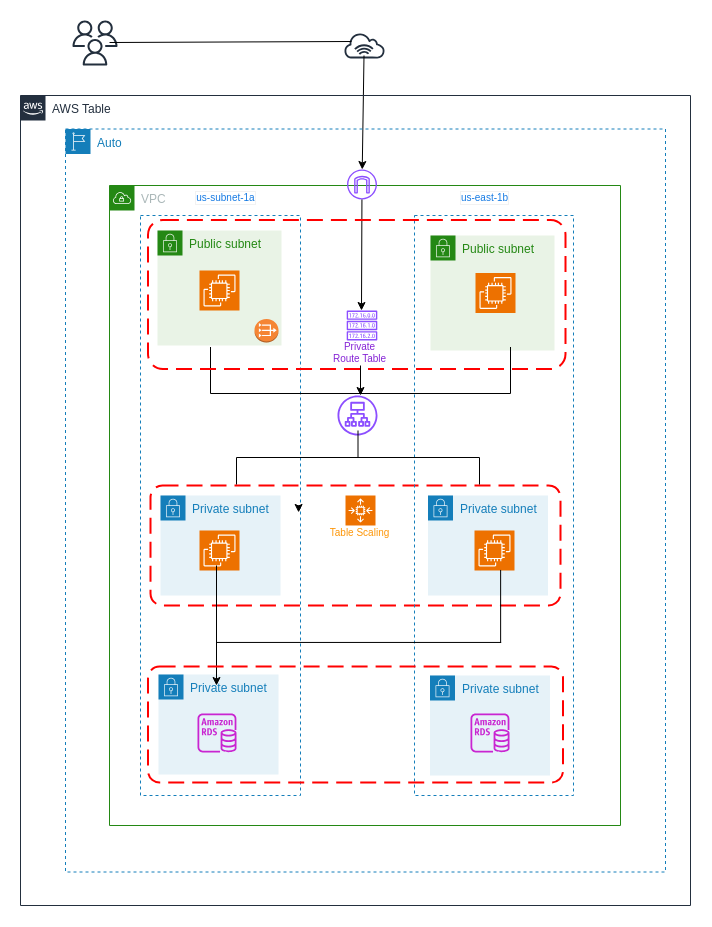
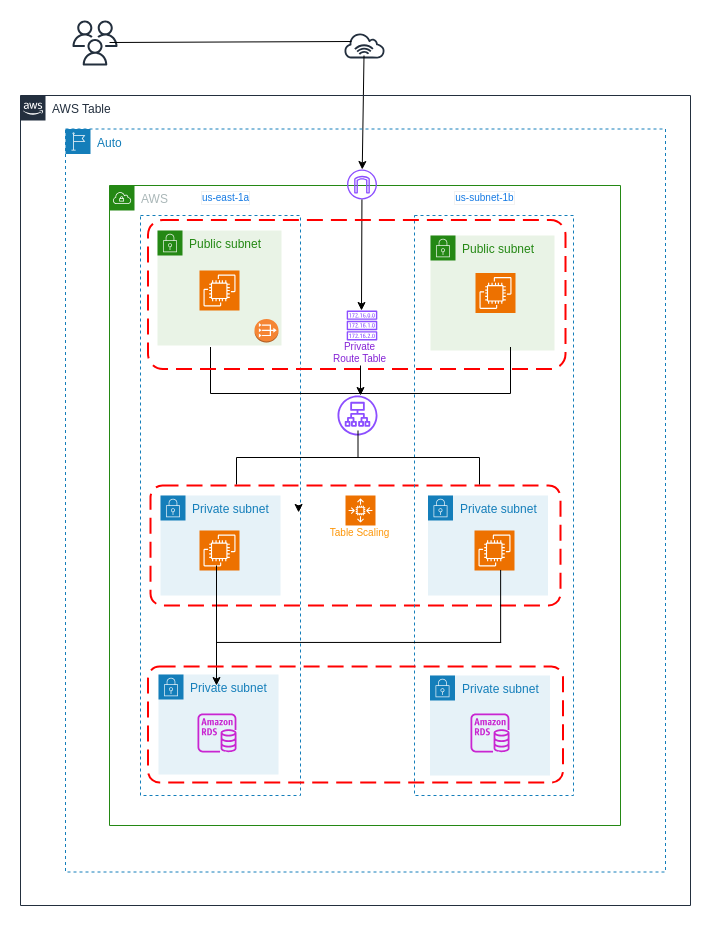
node "us-subnet-1a": label "us-subnet-1a" -> "us-east-1a"
node "us-east-1b": label "us-east-1b" -> "us-subnet-1b"
node "VPC": label "VPC" -> "AWS"
